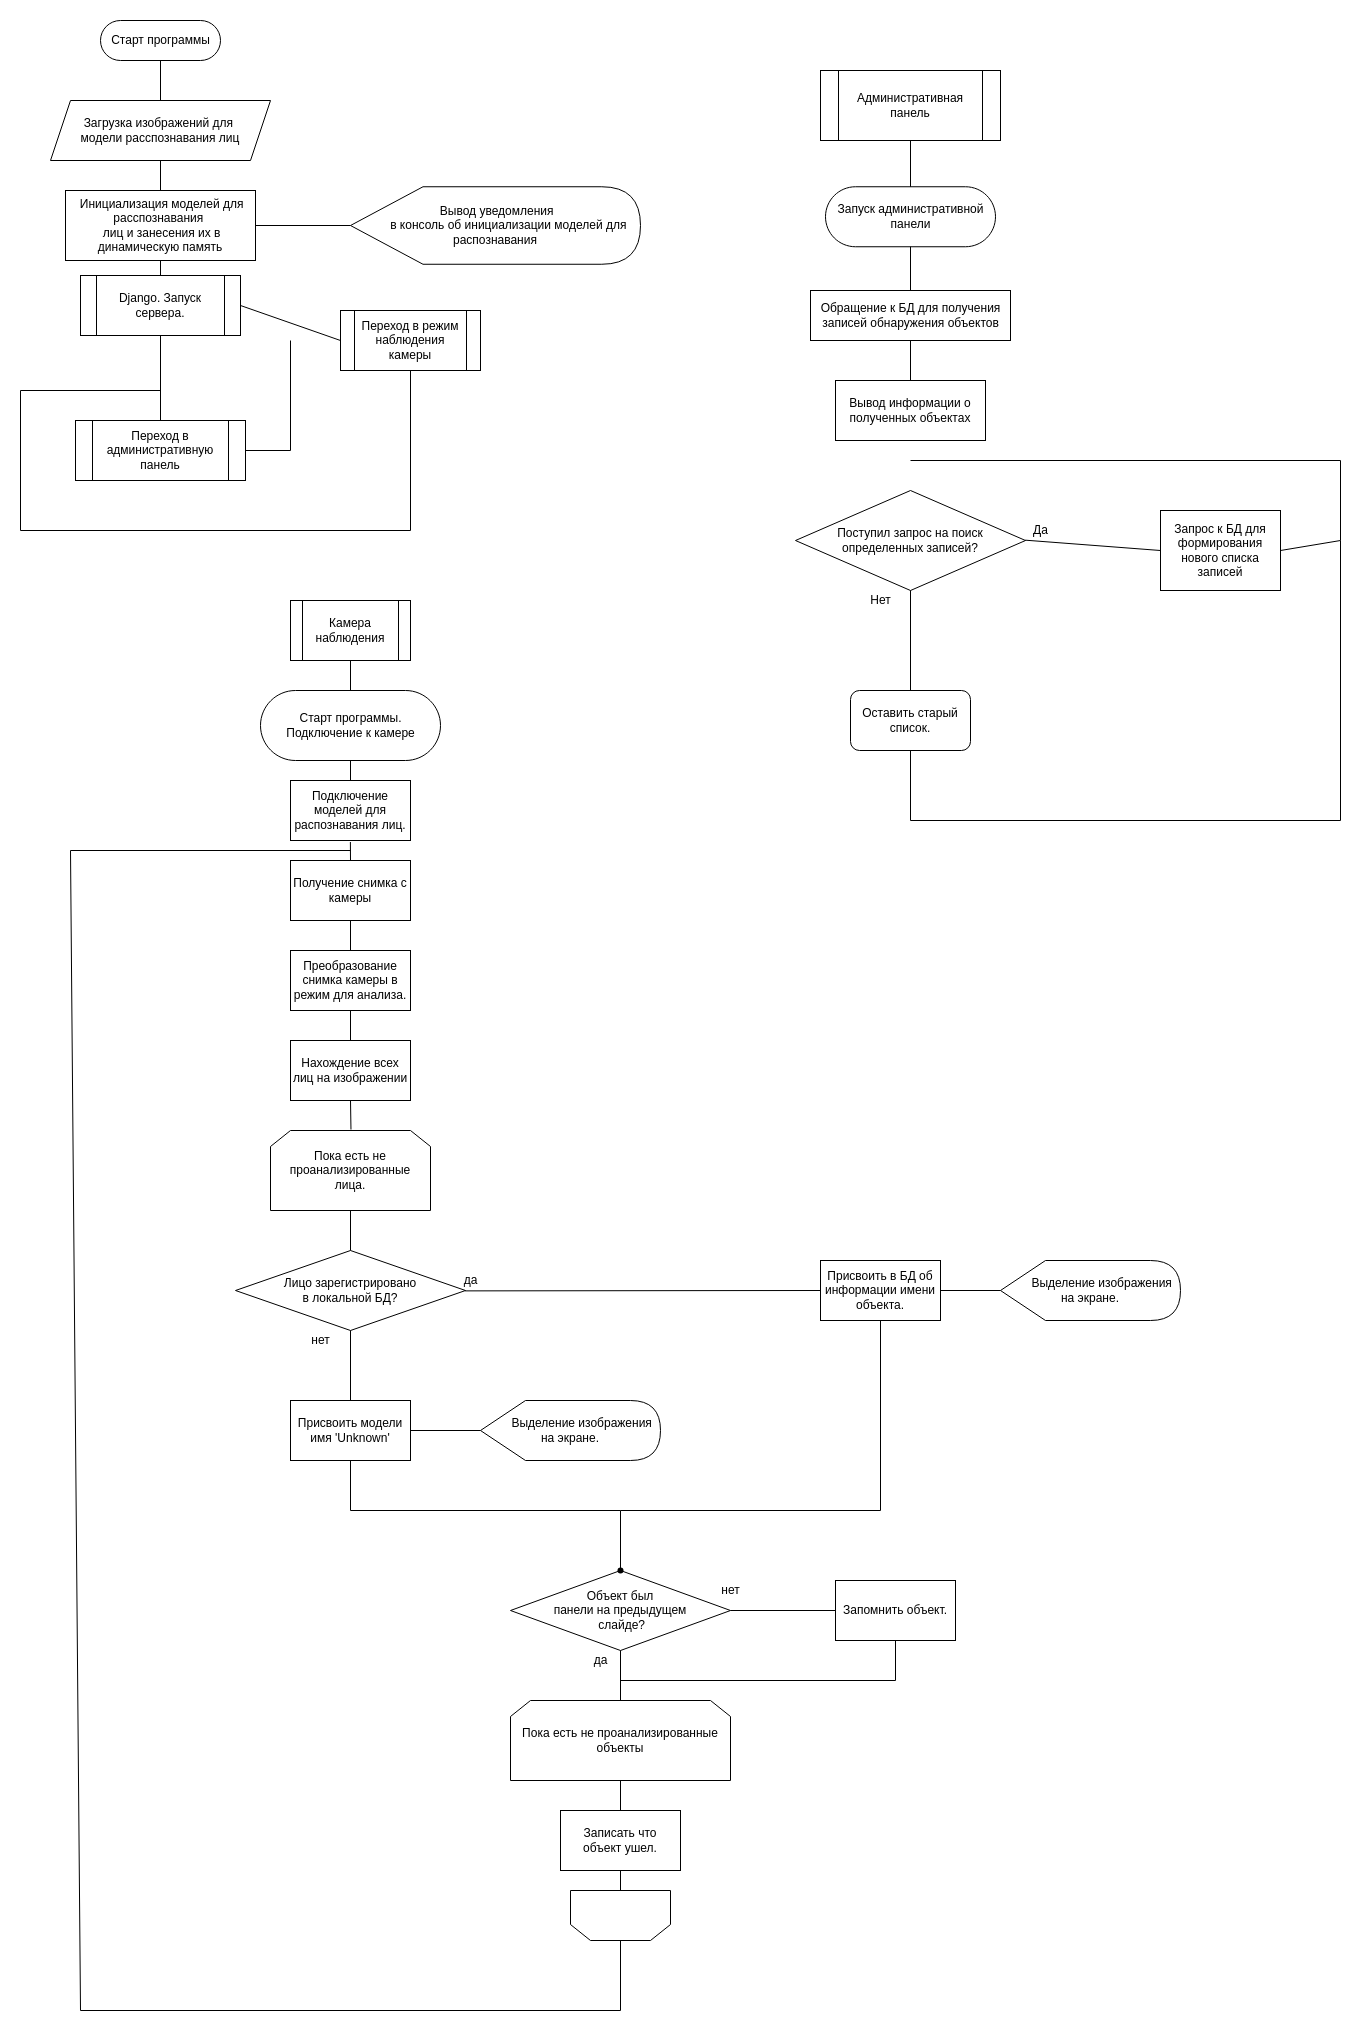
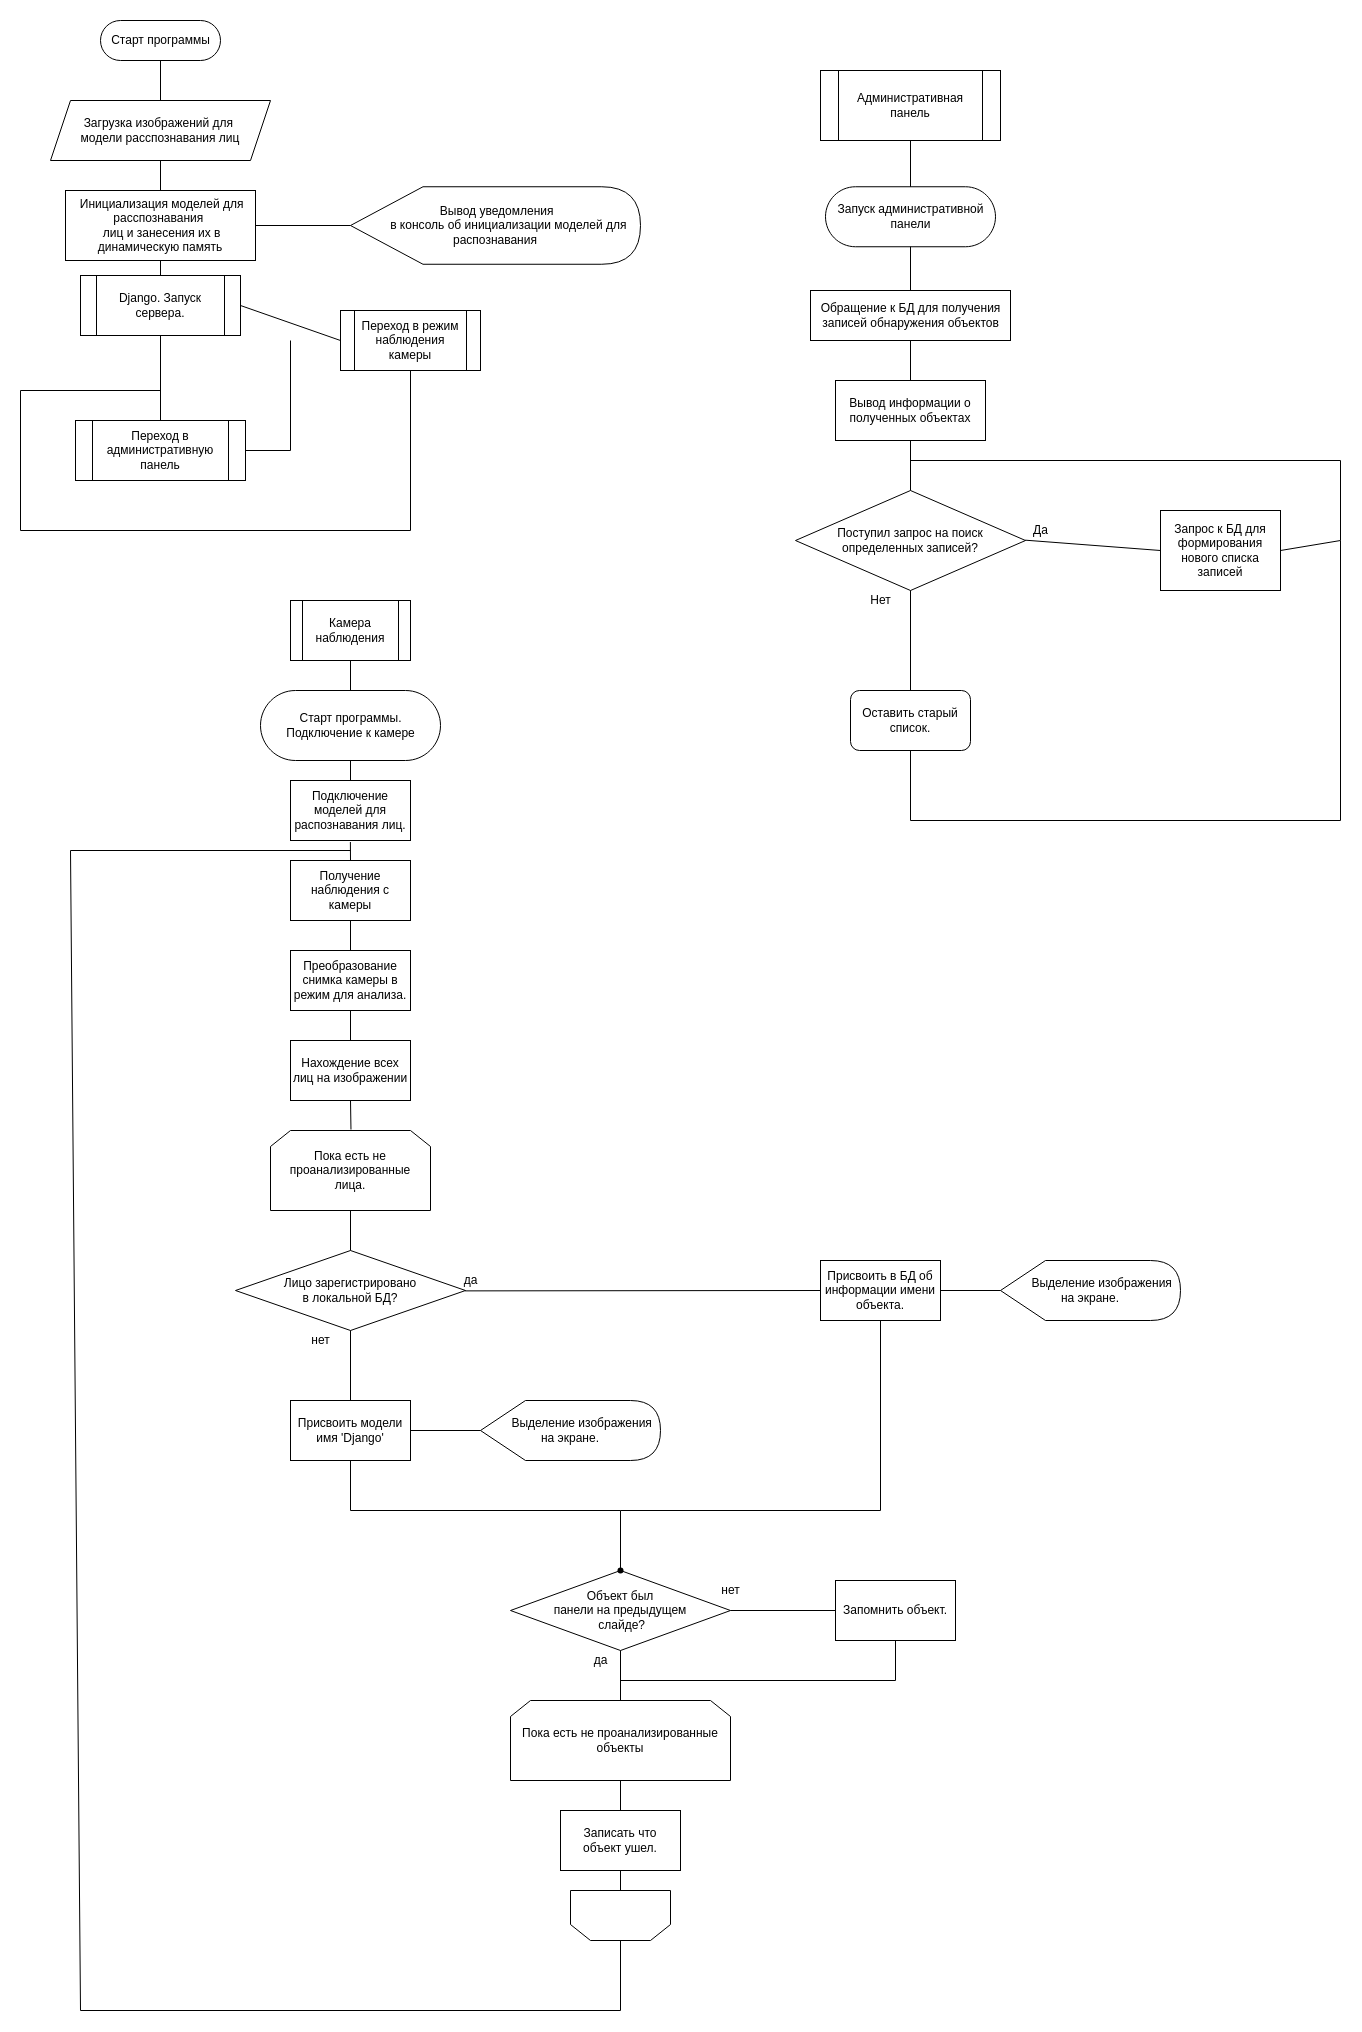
edge "Вывод информации о полученных объектах" -- "Поступил запрос на поиск определенных записей?": added
node "Получение снимка с камеры": label "Получение снимка с камеры" -> "Получение наблюдения с камеры"
node "Присвоить модели имя 'Unknown'": label "Присвоить модели имя 'Unknown'" -> "Присвоить модели имя 'Django'"
